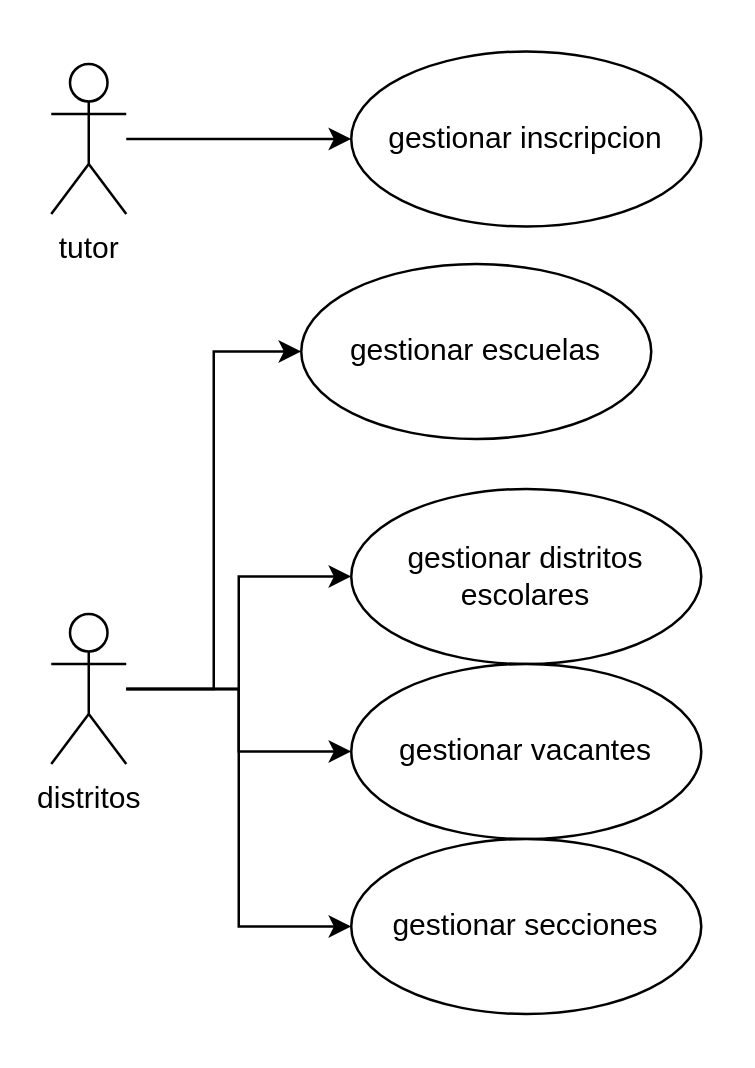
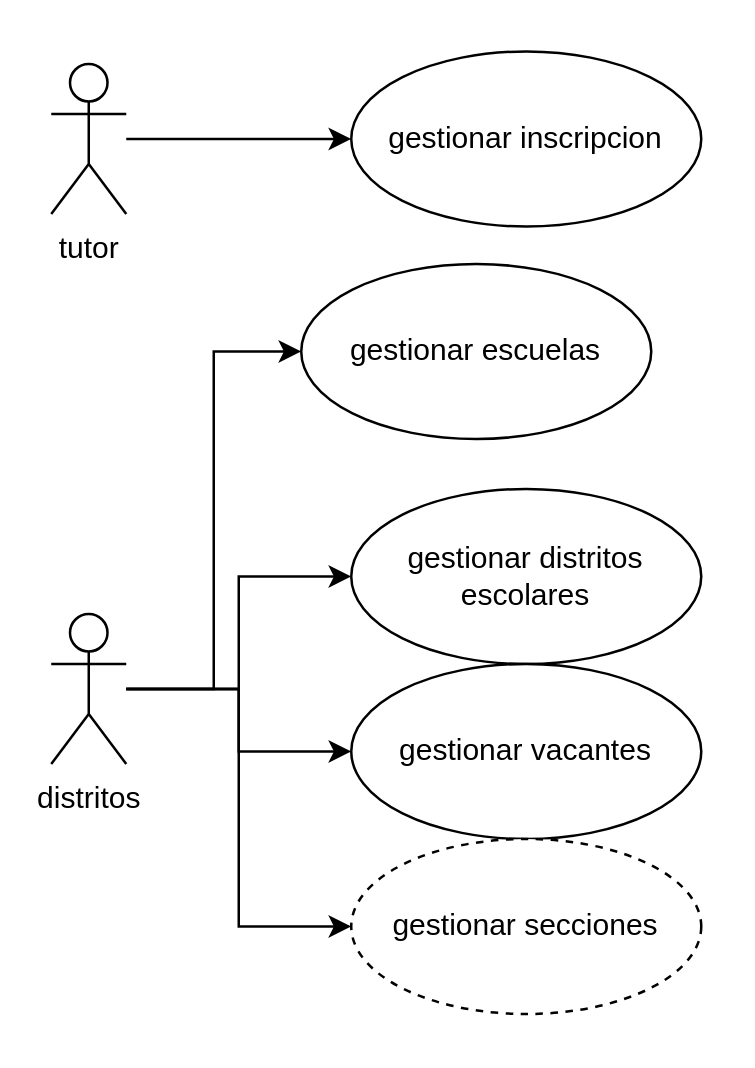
node "gestionar secciones": style solid -> dashed
